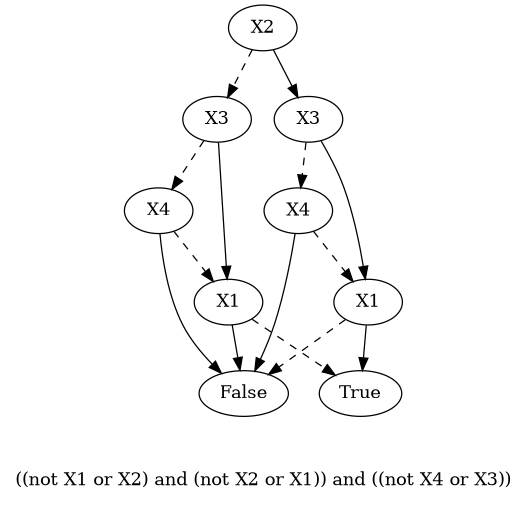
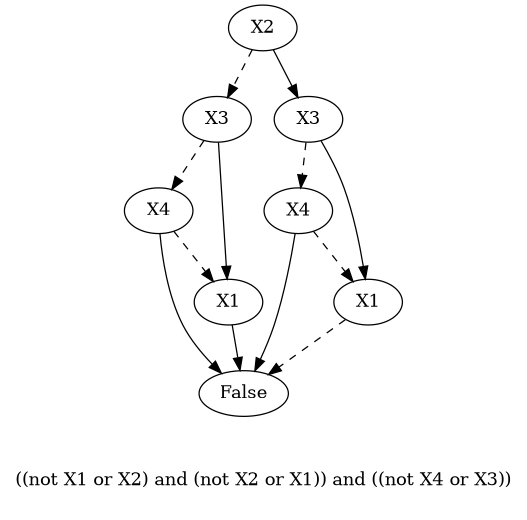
node "True": removed
